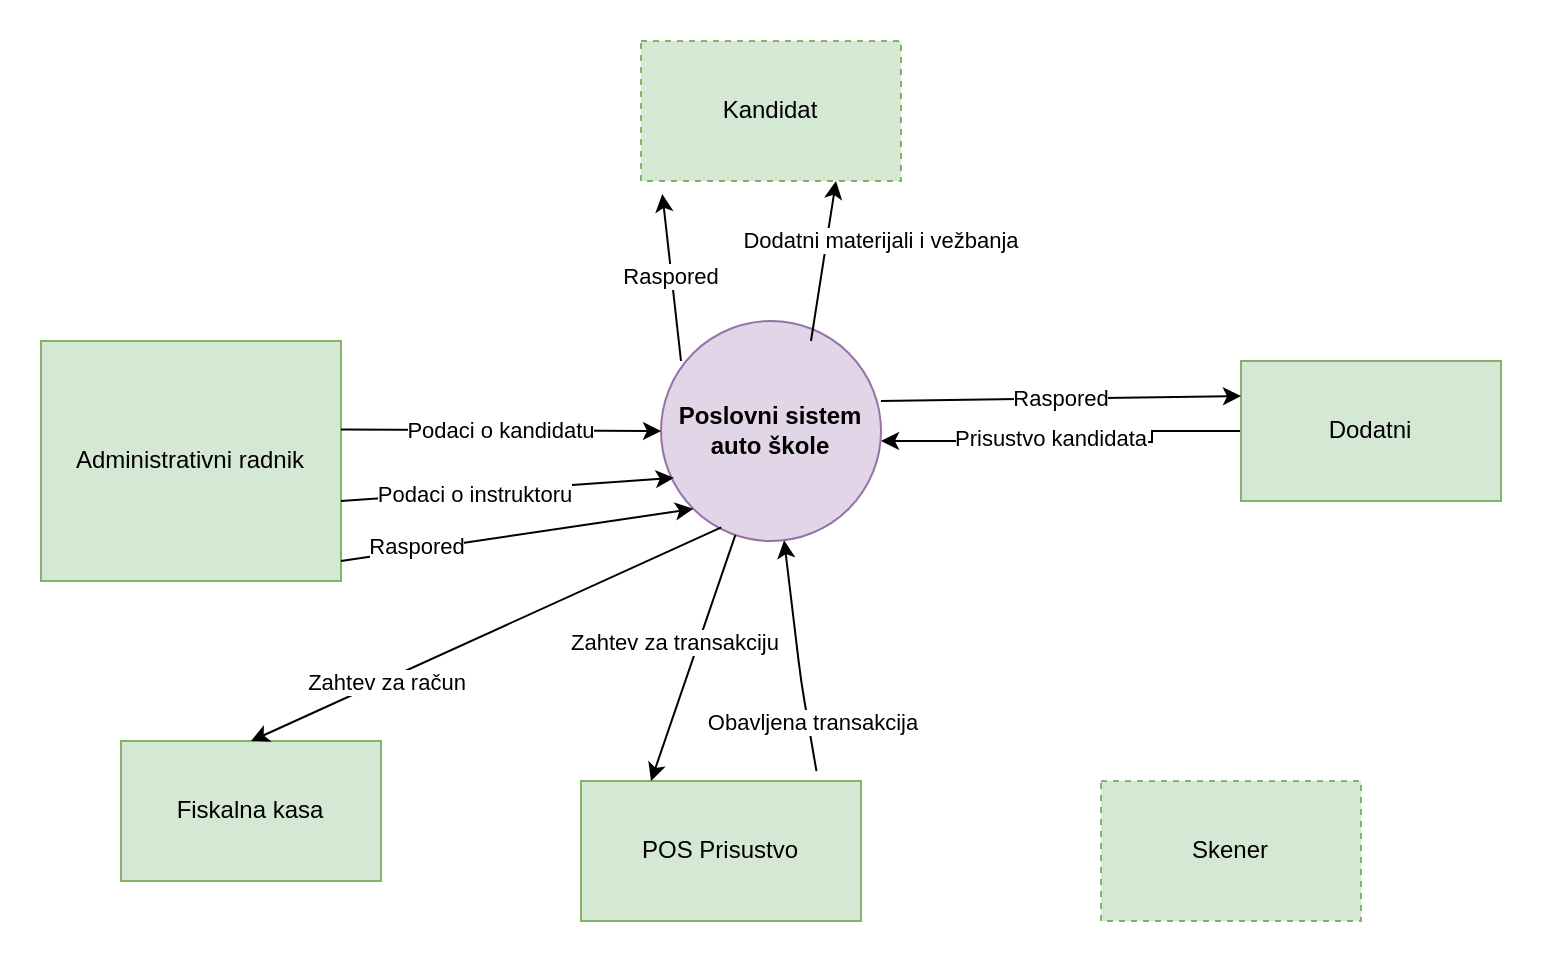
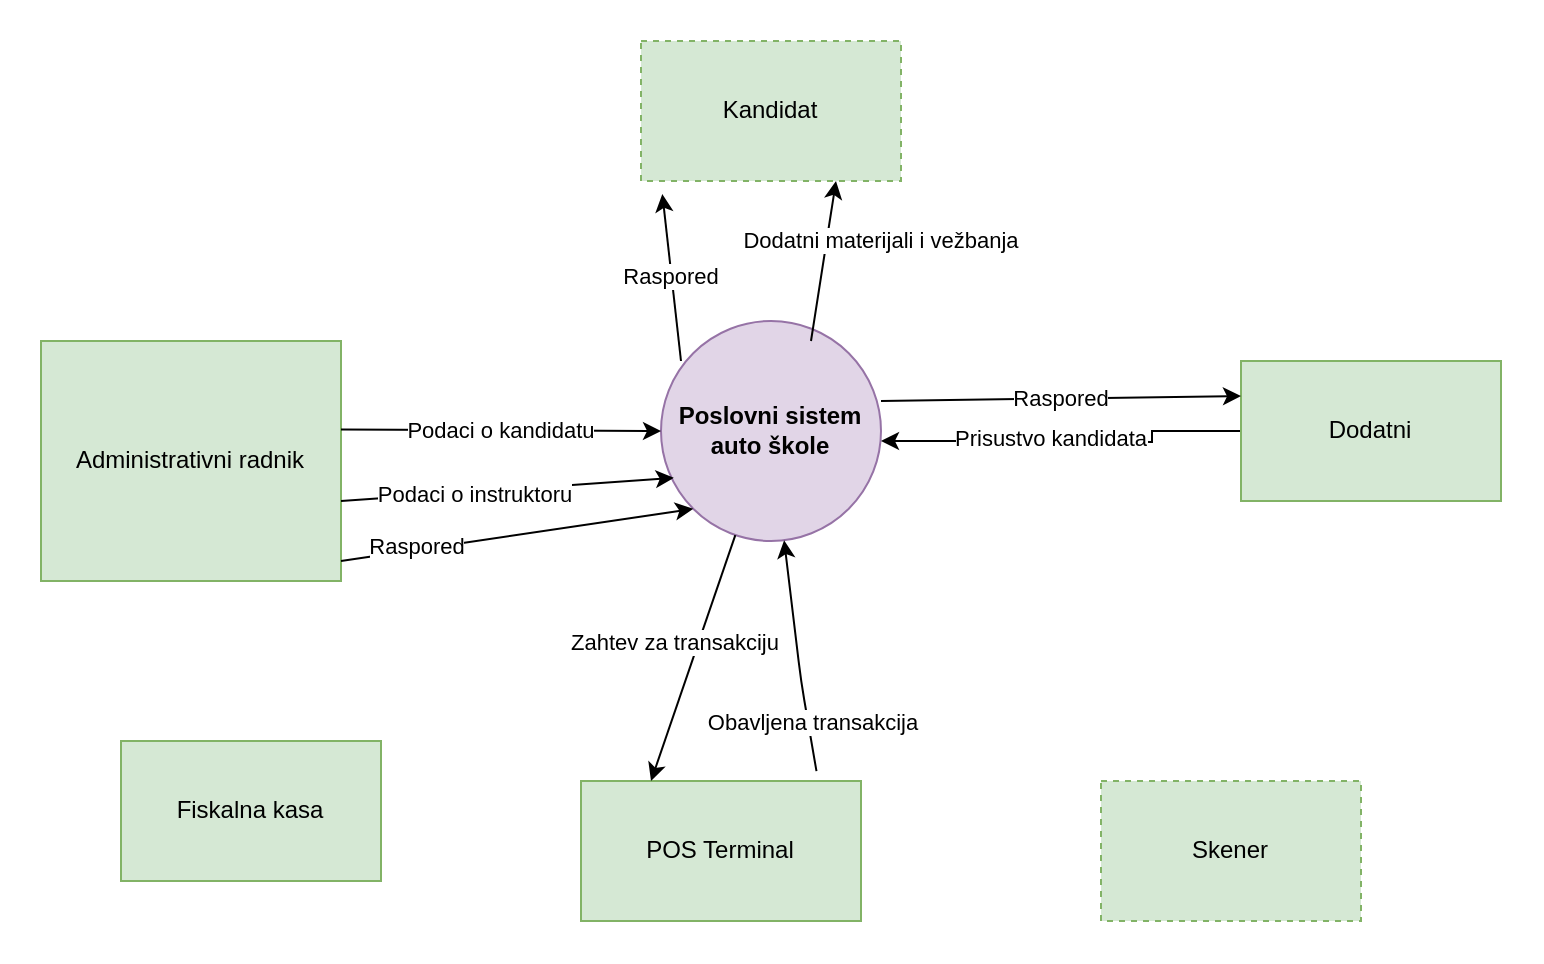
edge "Poslovni sistem auto škole" -> "Fiskalna kasa": removed, label "Zahtev za račun"
node "POS Prisustvo": label "POS Prisustvo" -> "POS Terminal"
